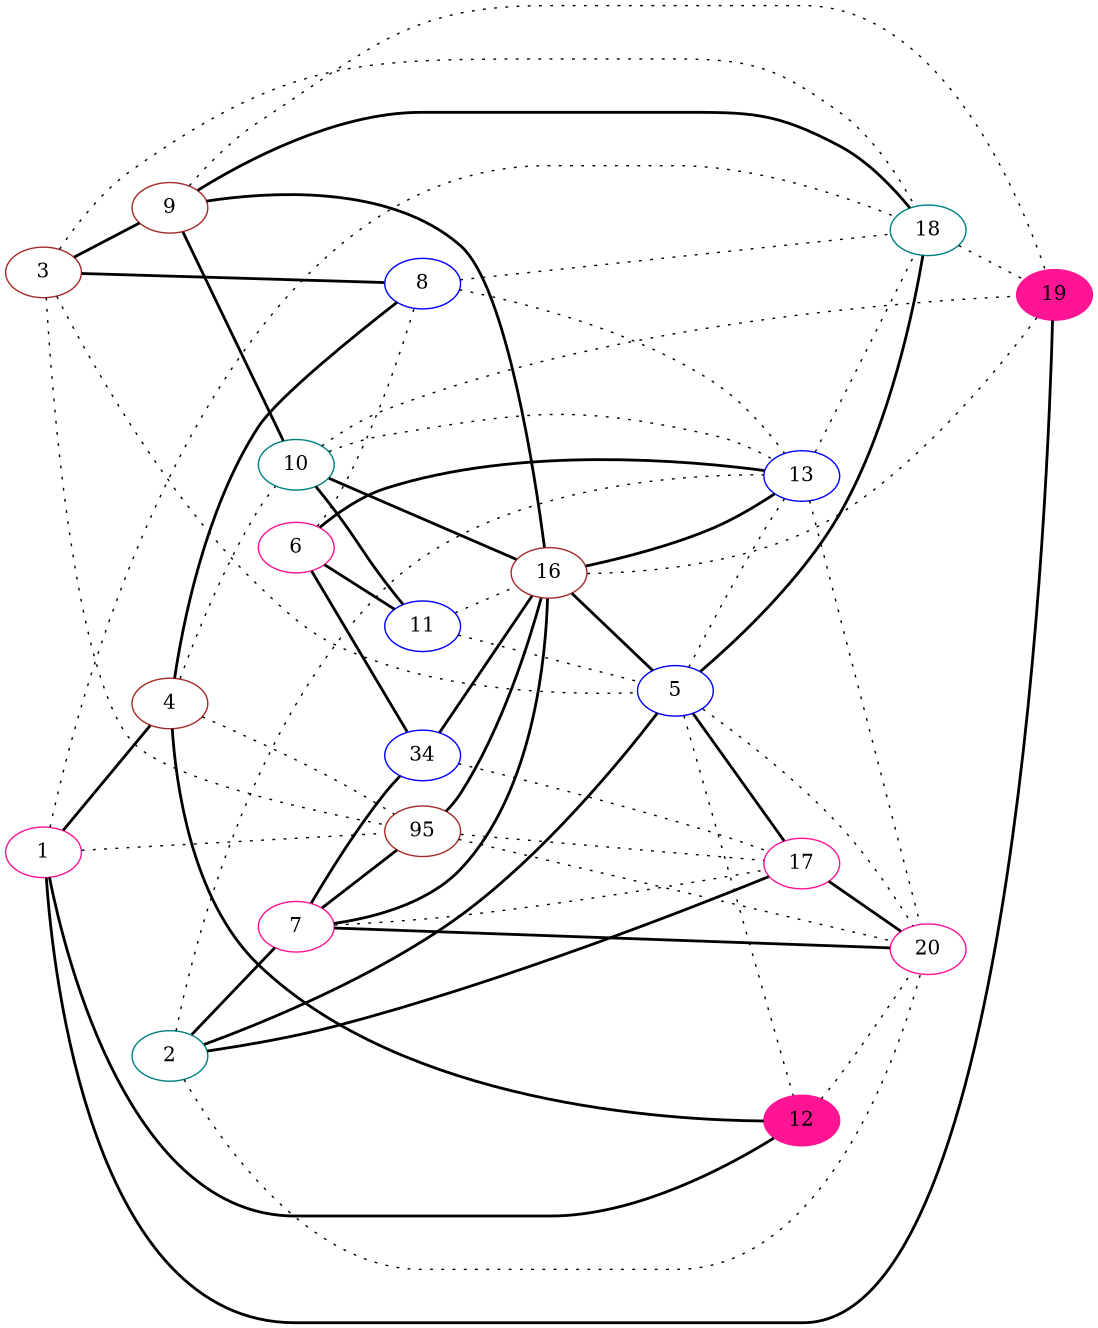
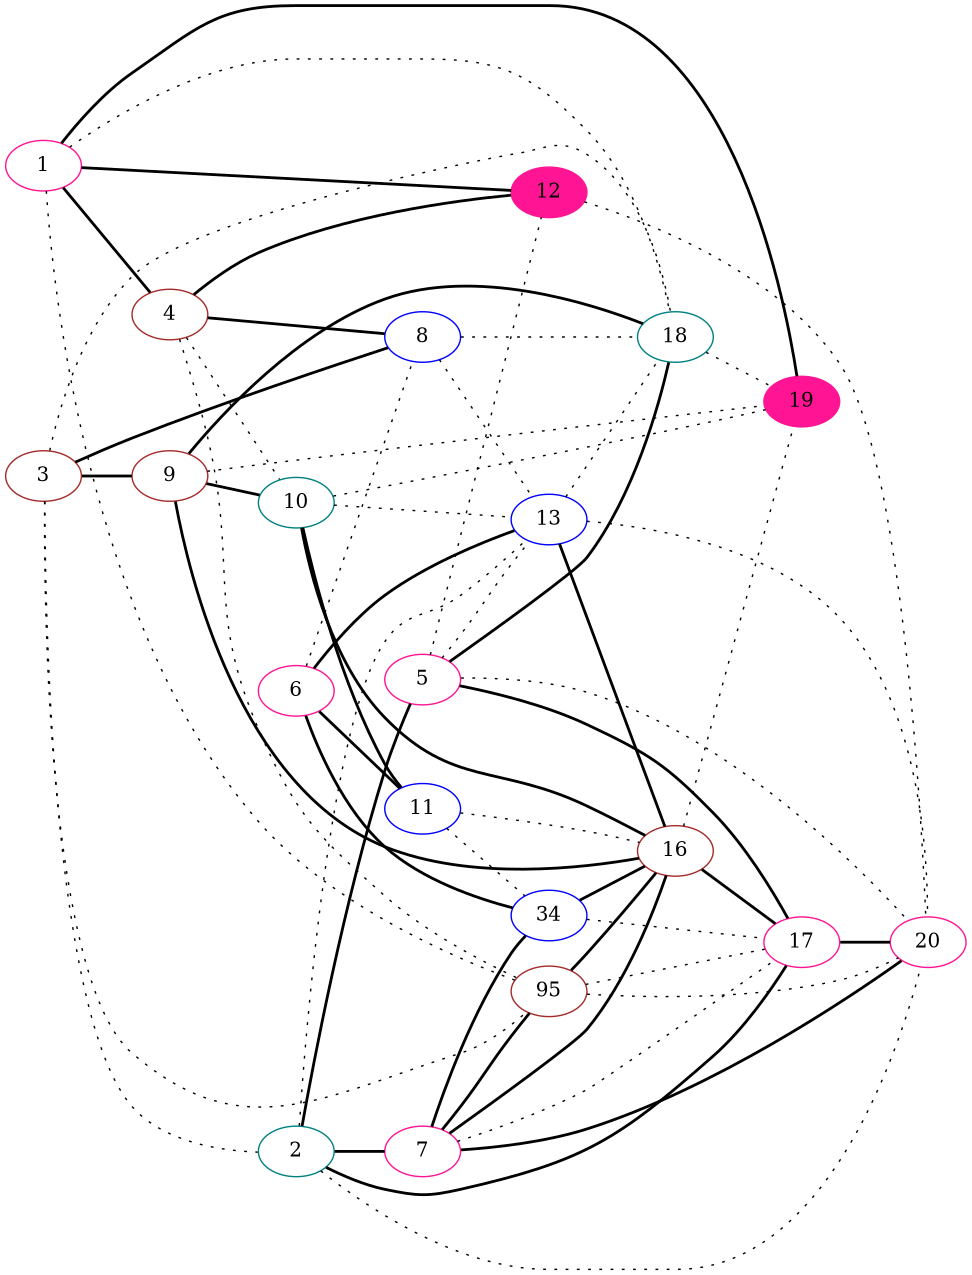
edge "3" -- "5": now "3" -- "2"
edge "16" -- "5": now "16" -- "17"
edge "11" -- "5": now "11" -- "34"
node "5": color blue -> deeppink
